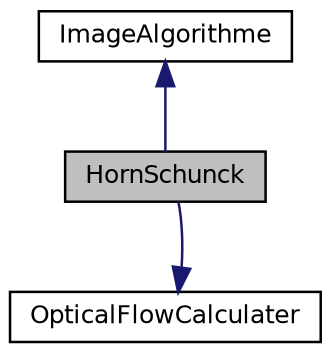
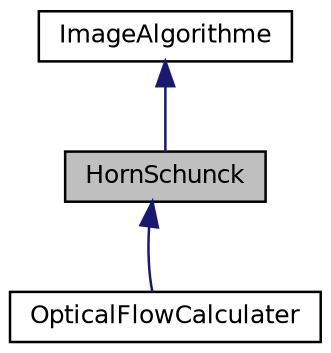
edge "HornSchunck" -> "OpticalFlowCalculater": reversed
